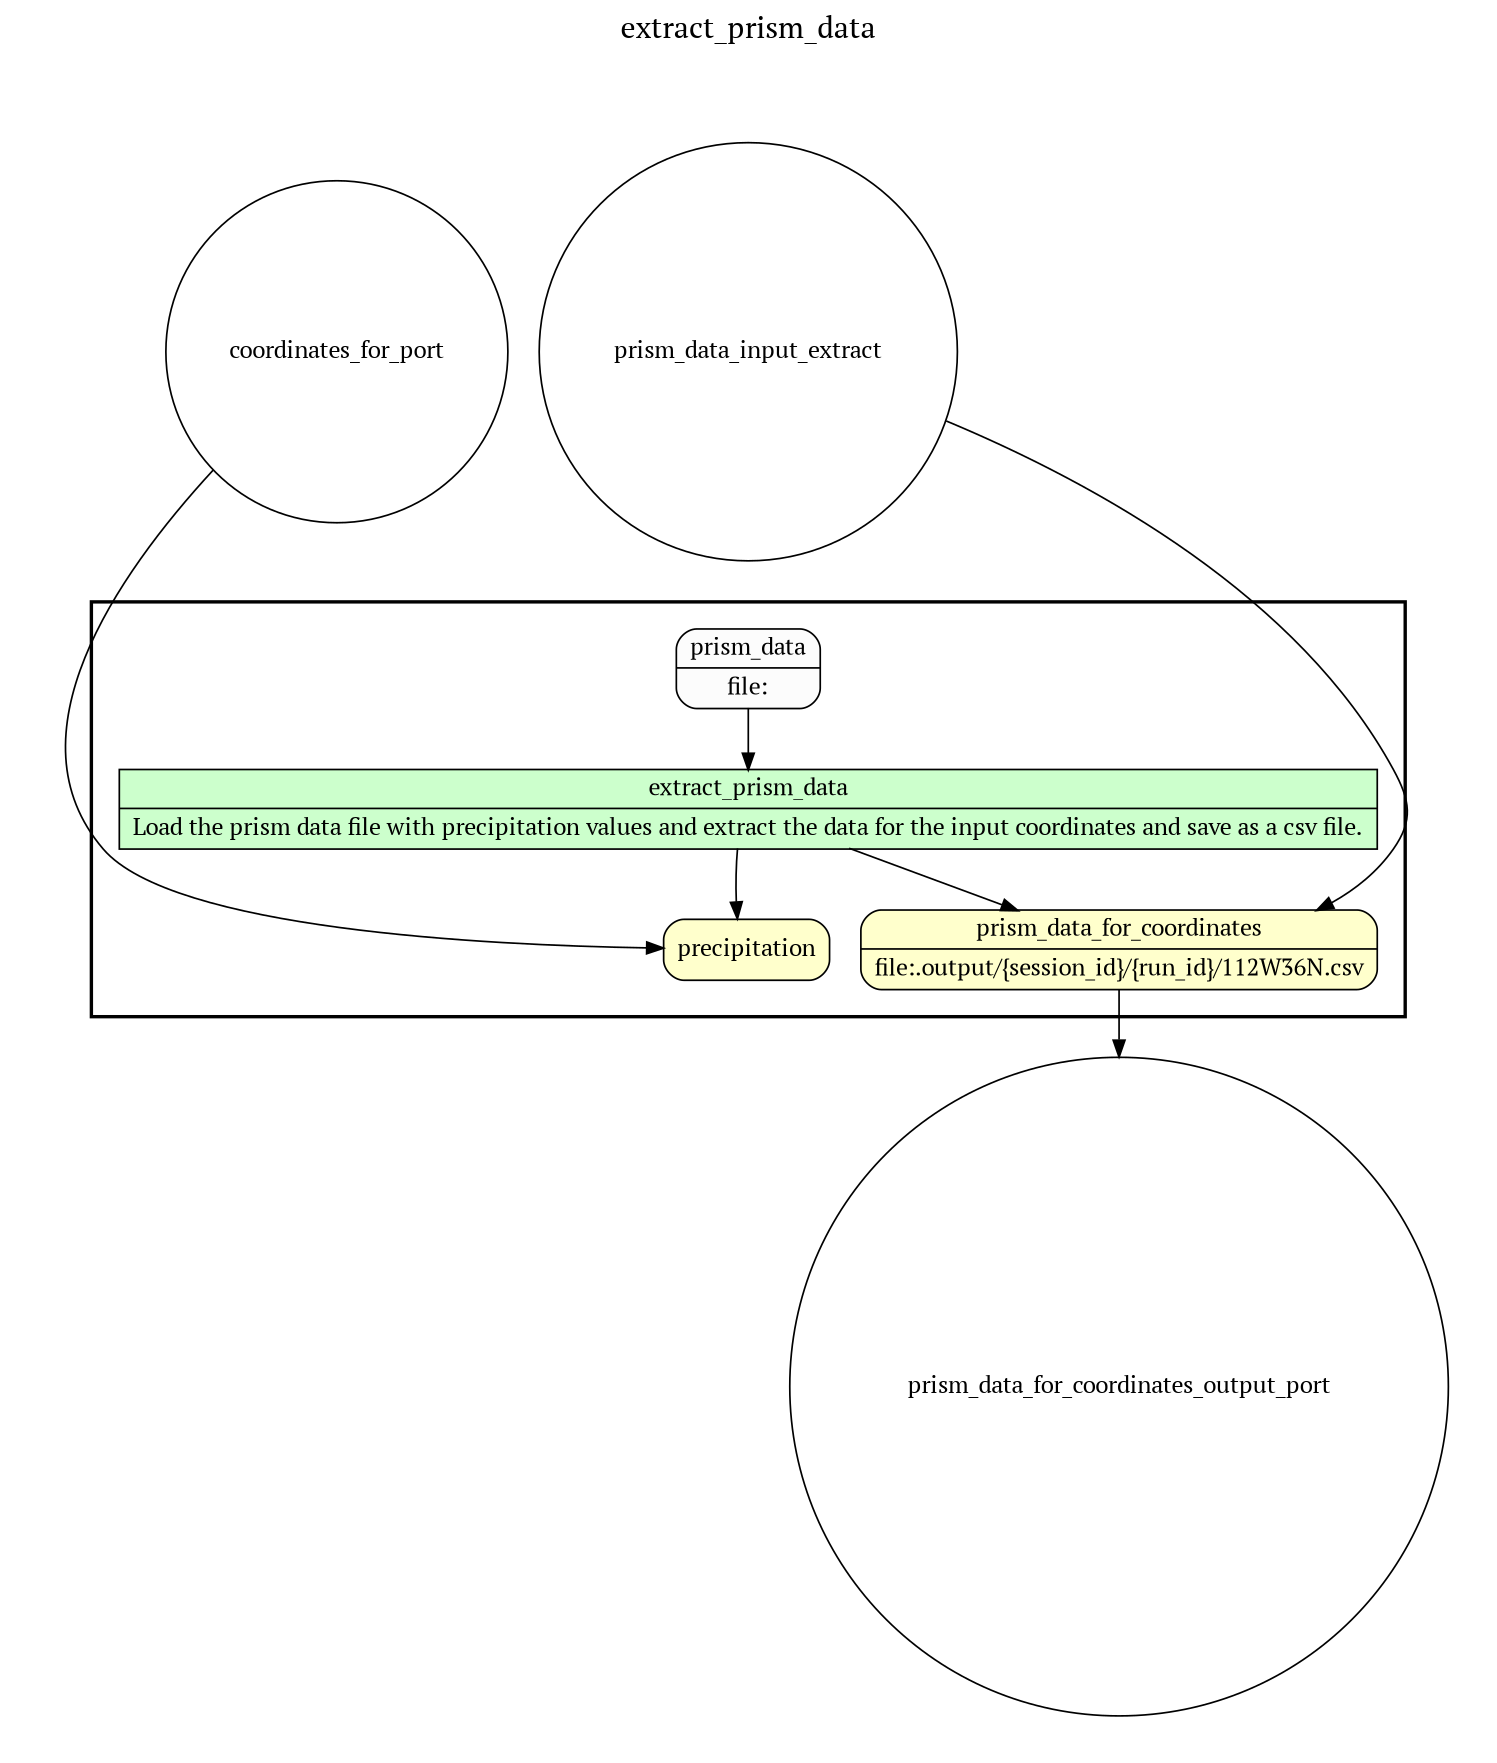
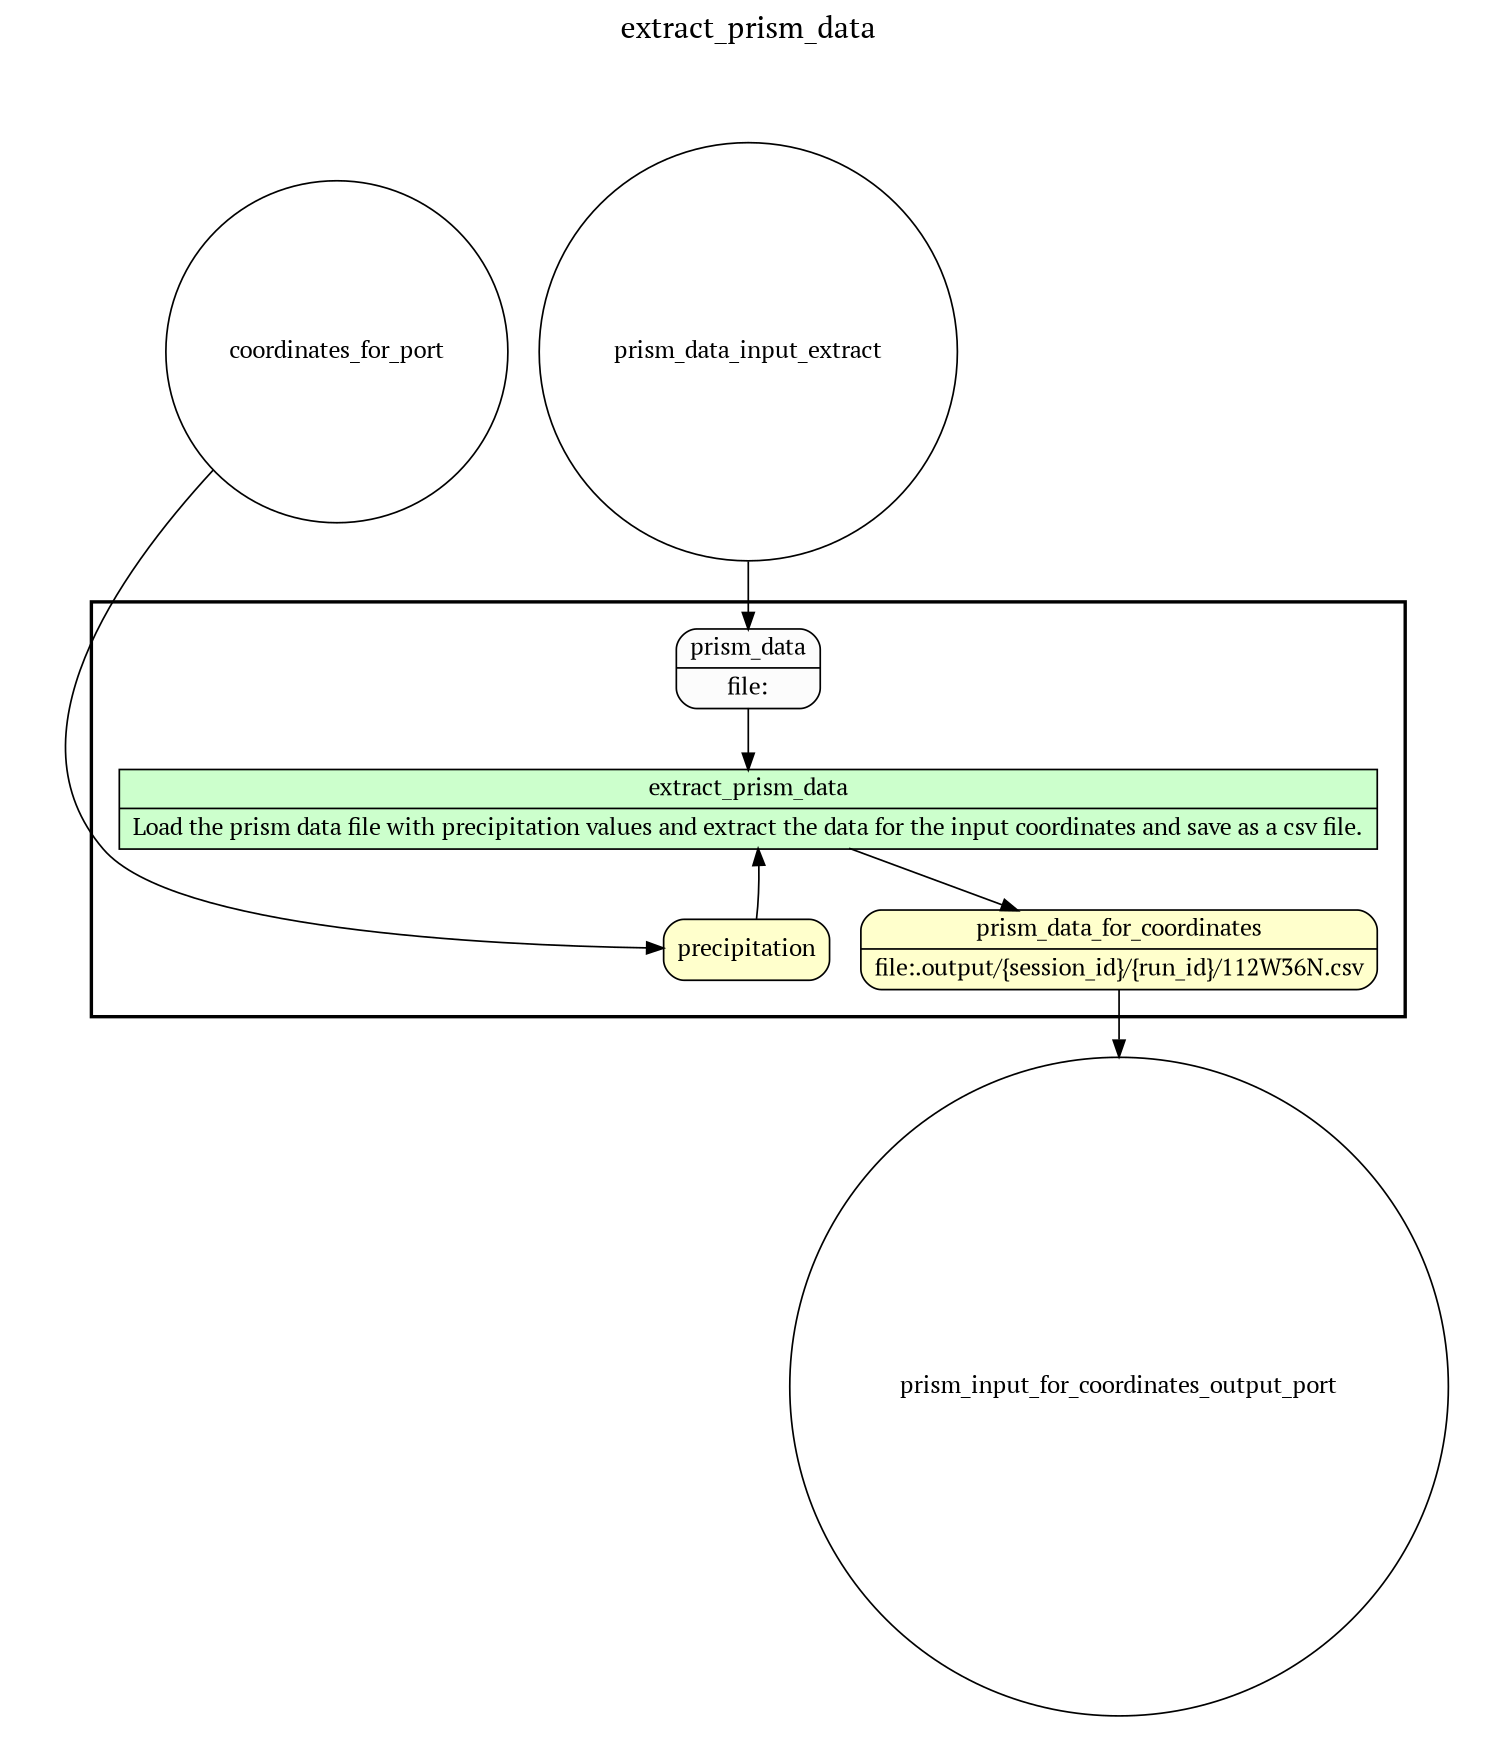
edge "prism_data_input_extract" -> "prism_data_for_coordinates": now "prism_data_input_extract" -> "prism_data"
edge "extract_prism_data" -> "precipitation": reversed
node "prism_data_for_coordinates_output_port": label "prism_data_for_coordinates_output_port" -> "prism_input_for_coordinates_output_port"
